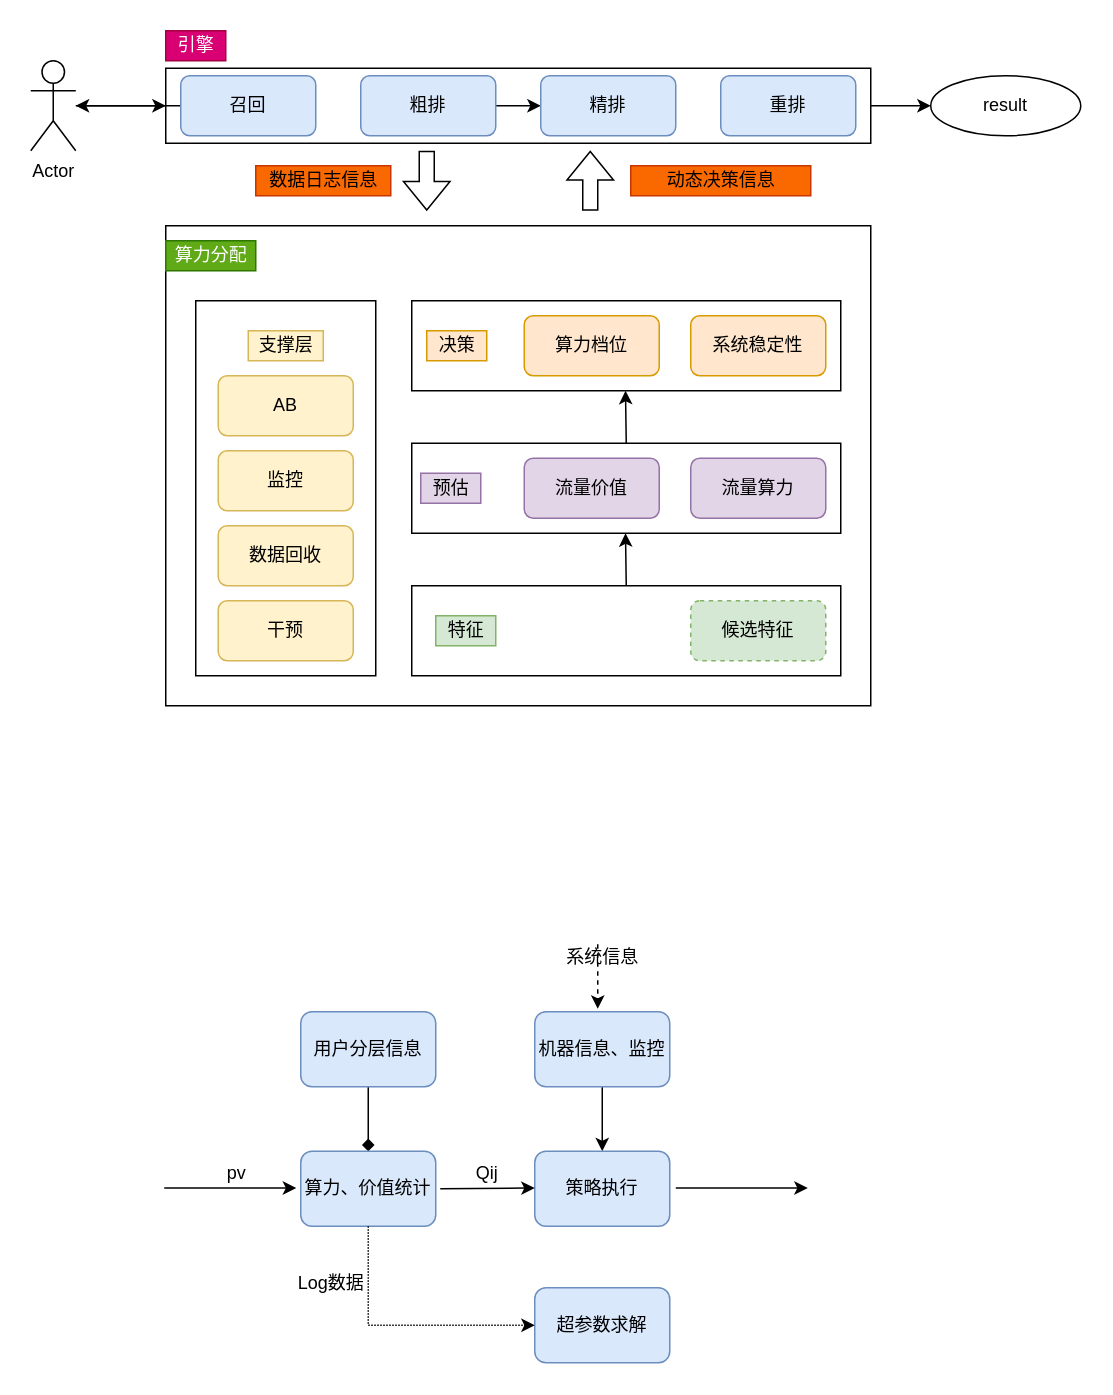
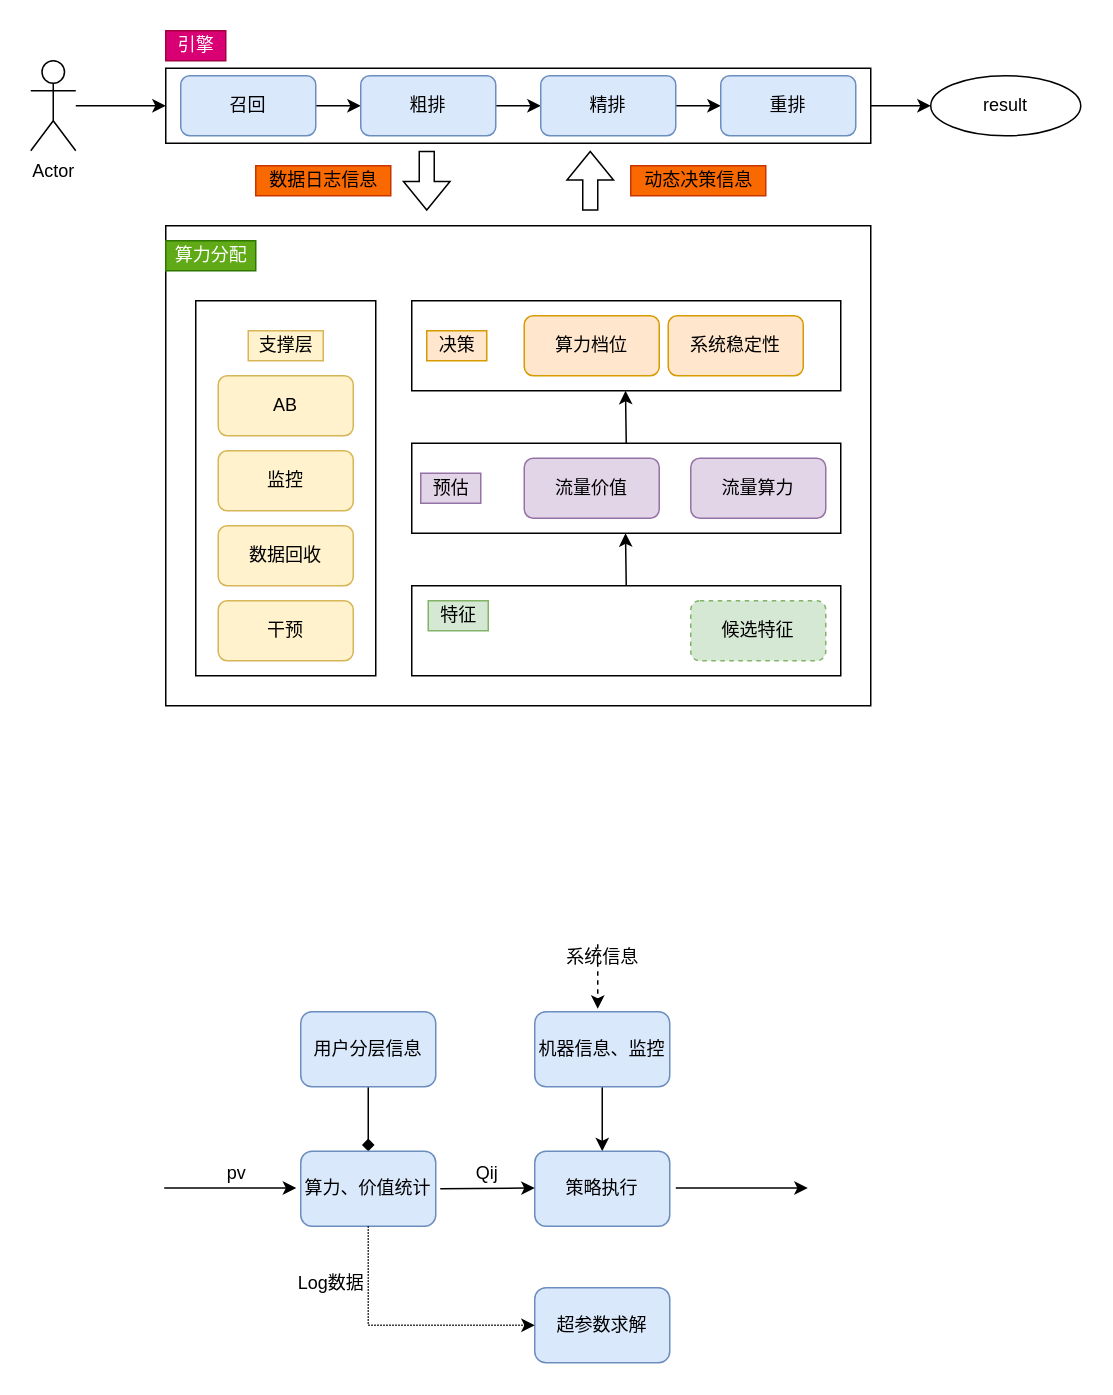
edge "召回" -> "Actor": now "召回" -> "粗排"
edge "精排" -> "重排": added
node "动态决策信息": size 180x30 -> 135x30
node "系统稳定性": moved (758, 346) -> (736, 346)
node "特征": moved (466, 631) -> (458, 616)
